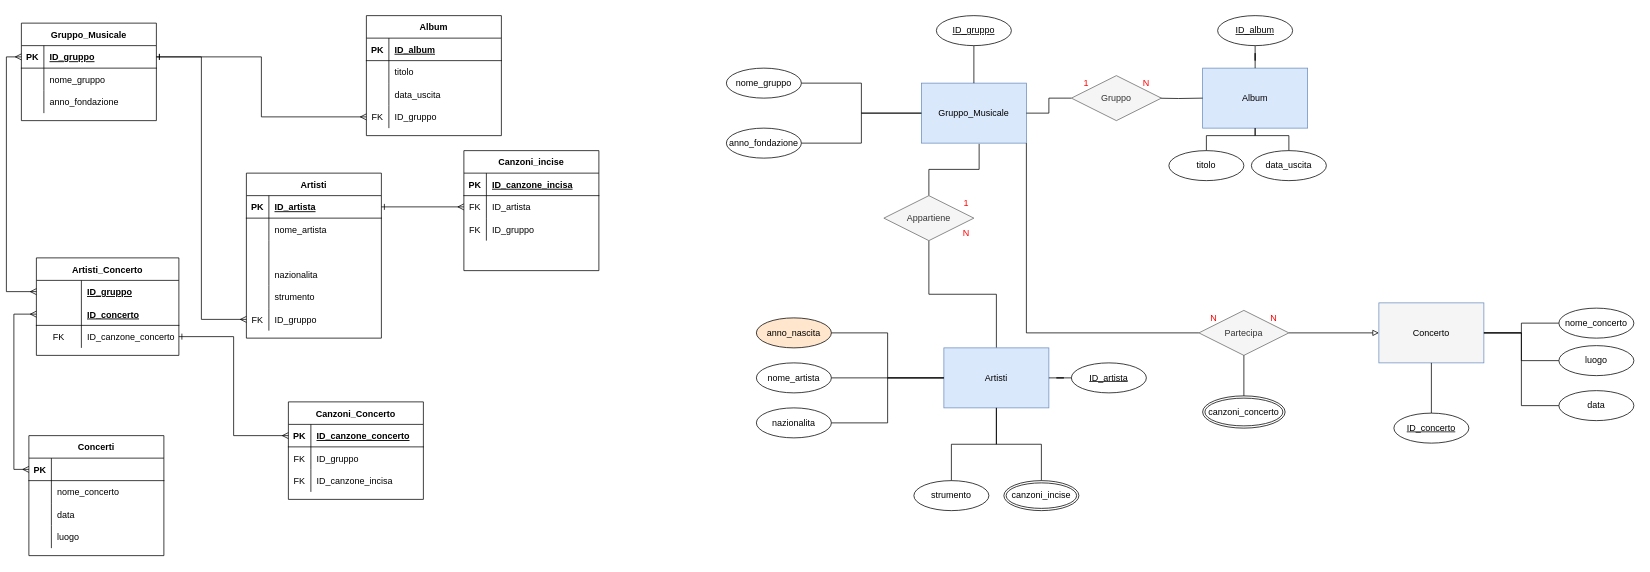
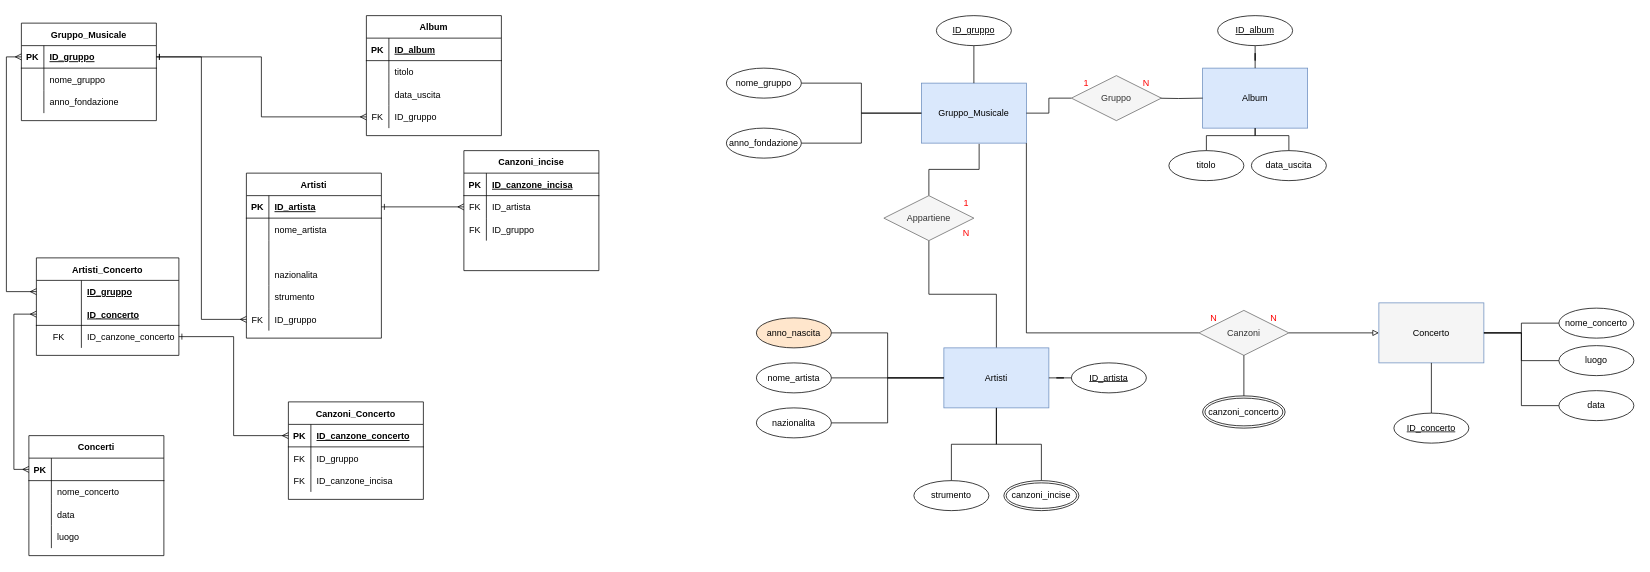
node "Partecipa": label "Partecipa" -> "Canzoni"
